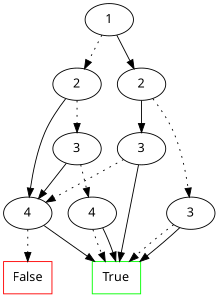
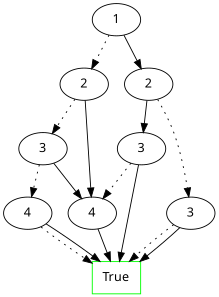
node "False": removed
